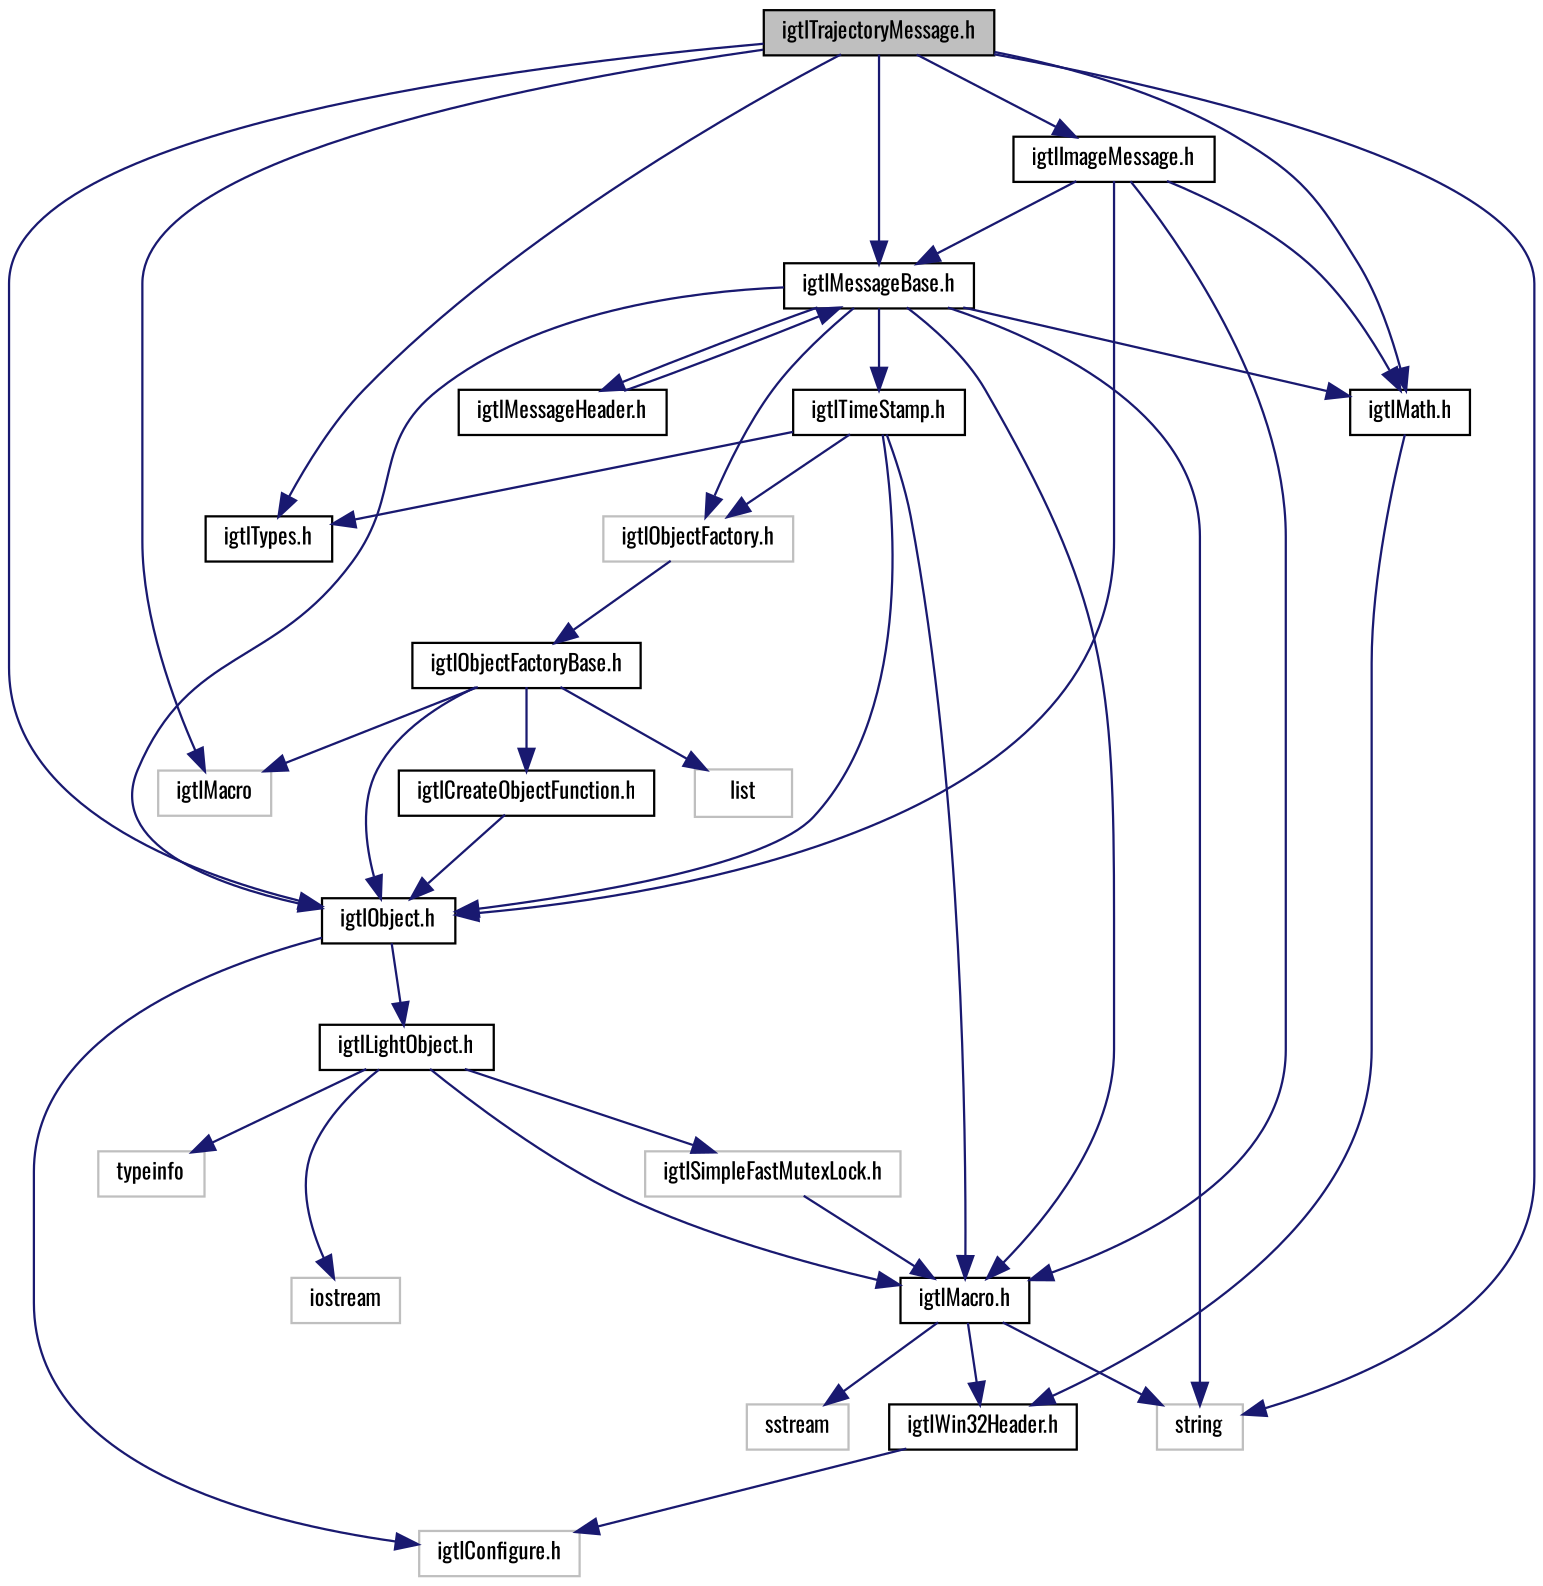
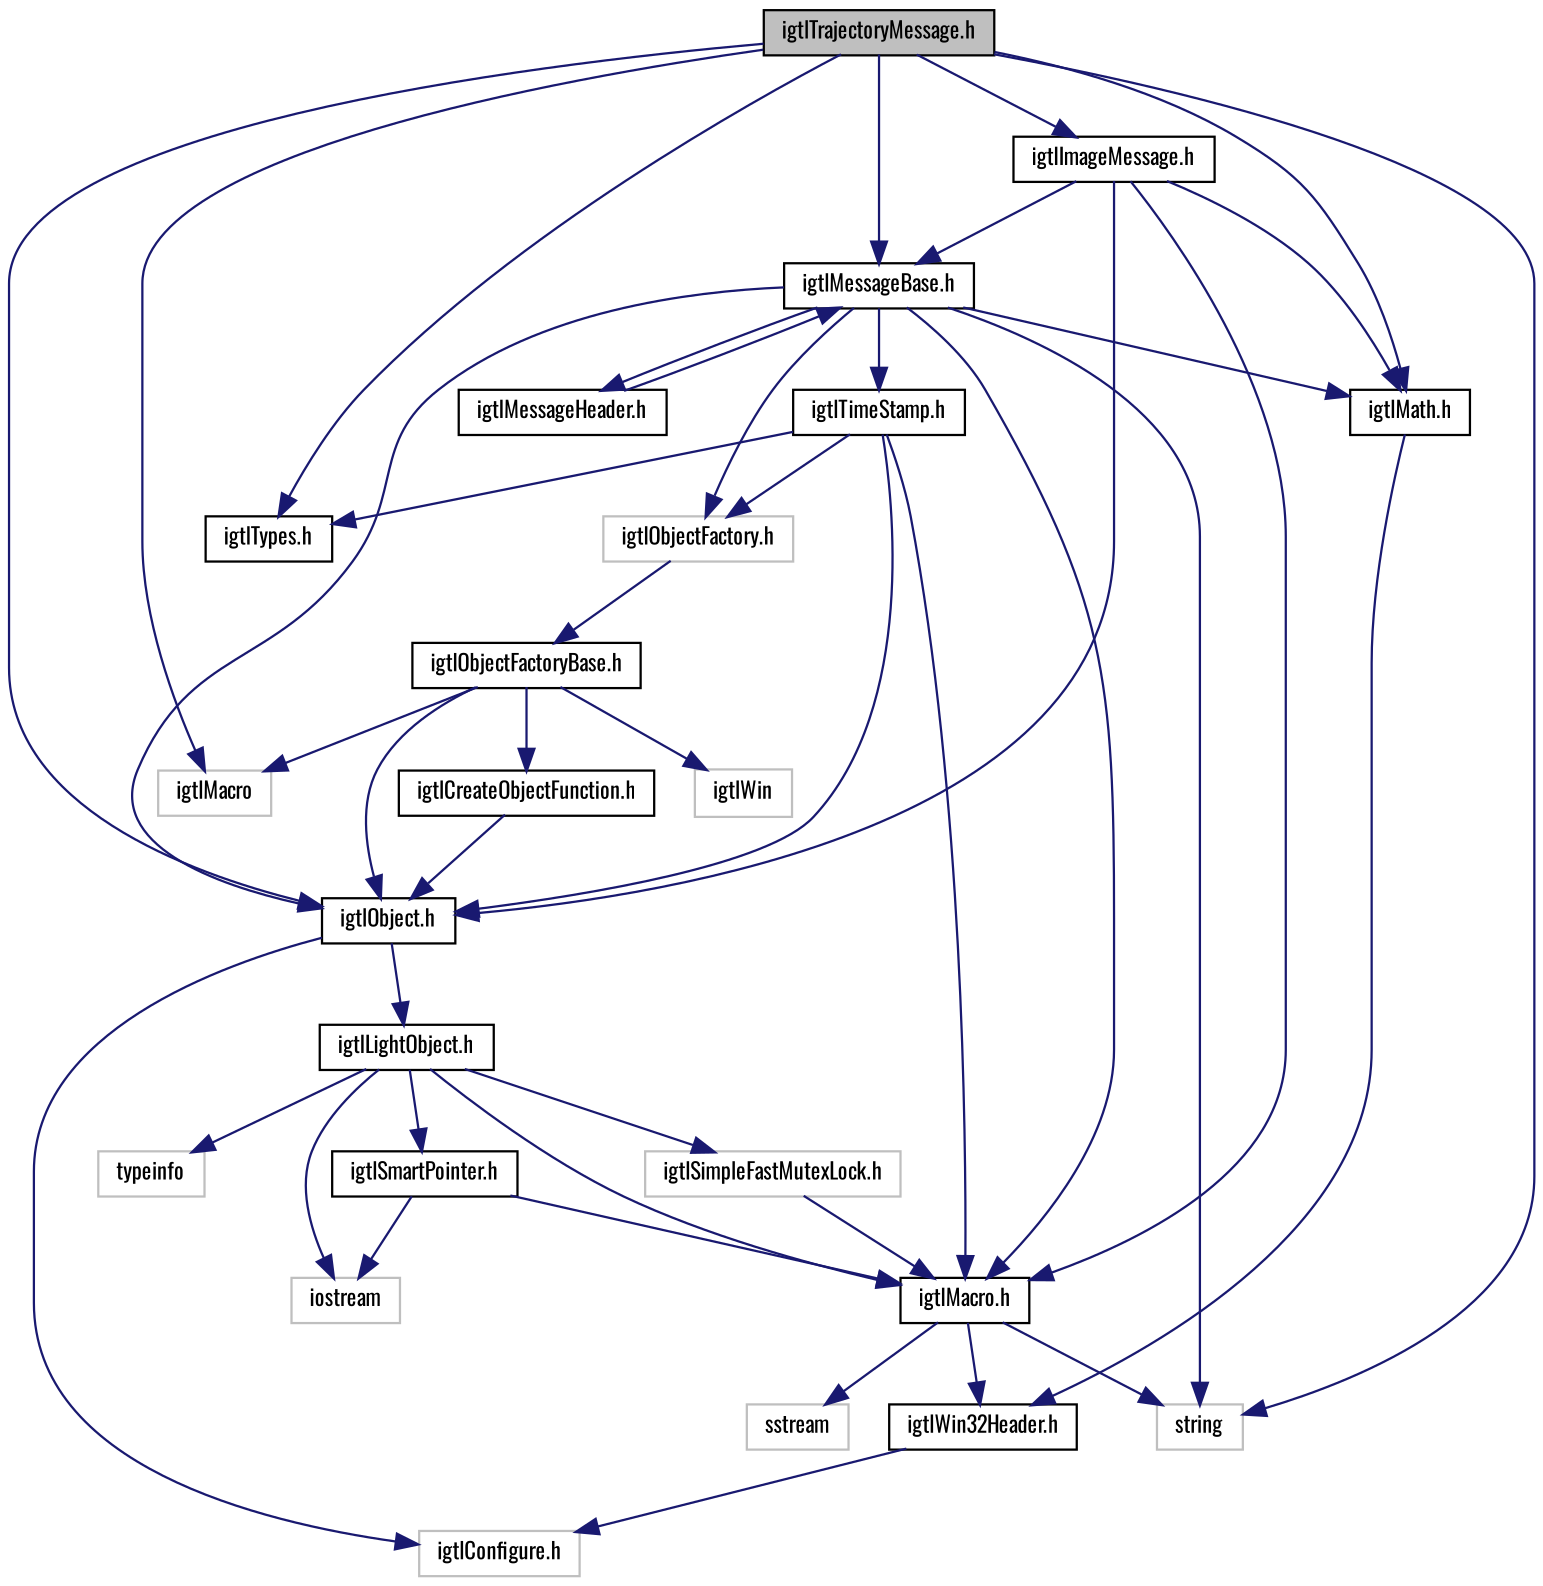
node "list": label "list" -> "igtlWin"
node "igtlSmartPointer.h": added
